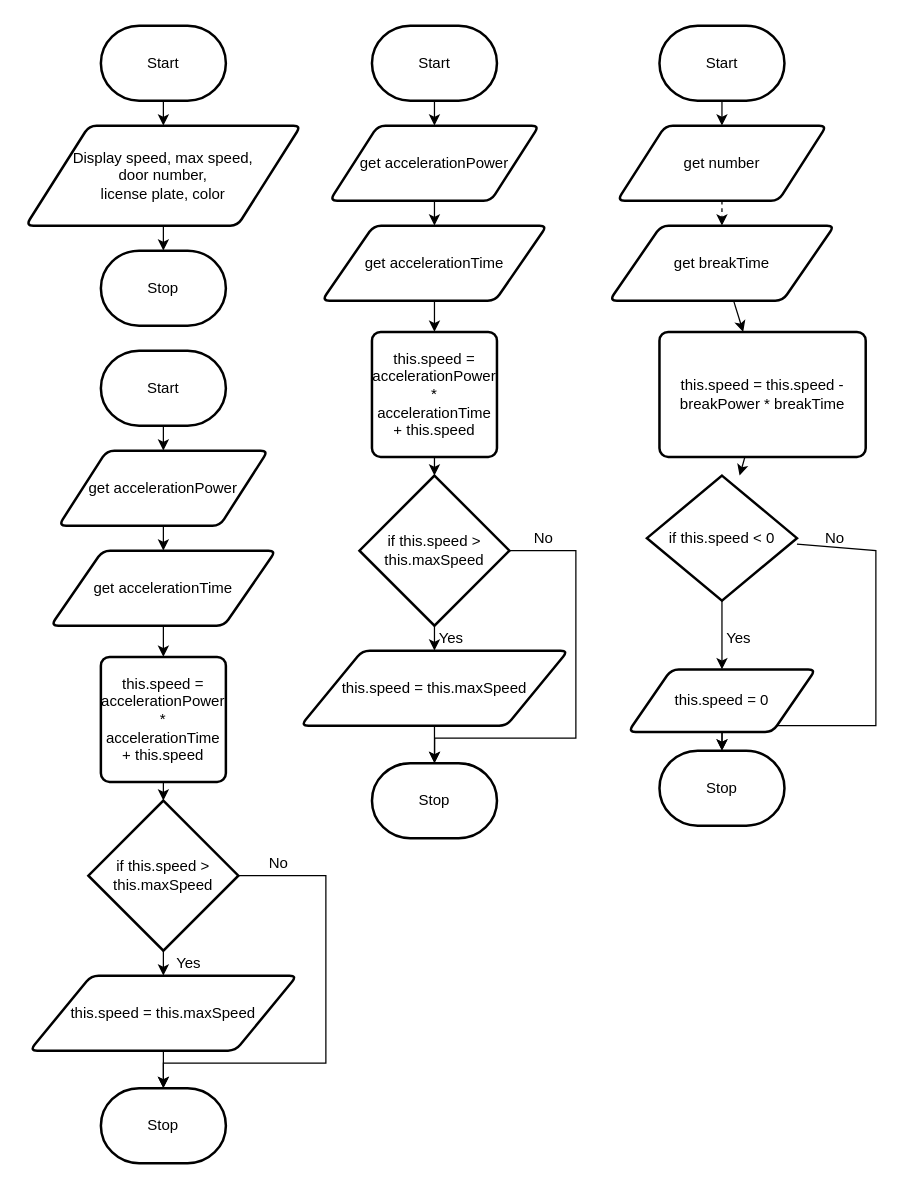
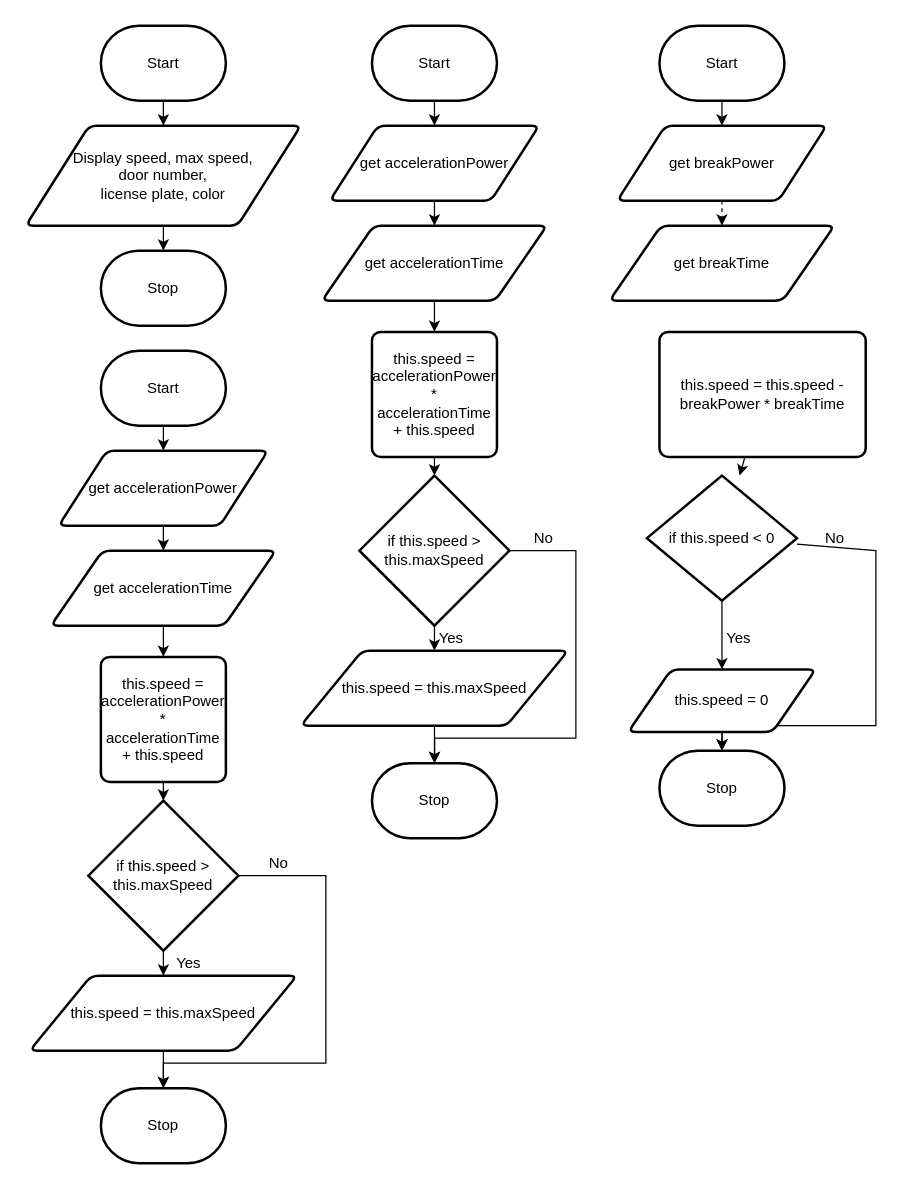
node "get number": label "get number" -> "get breakPower"
edge "get breakTime" -> "this.speed = this.speed - breakPower * breakTime": removed
